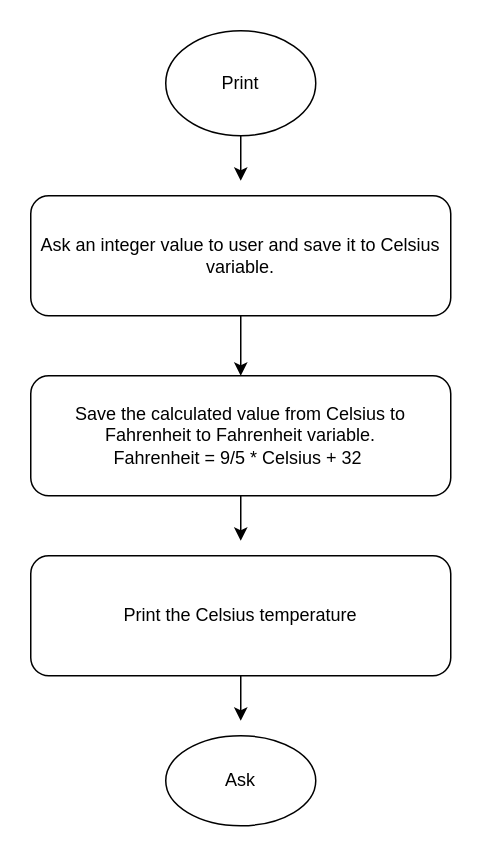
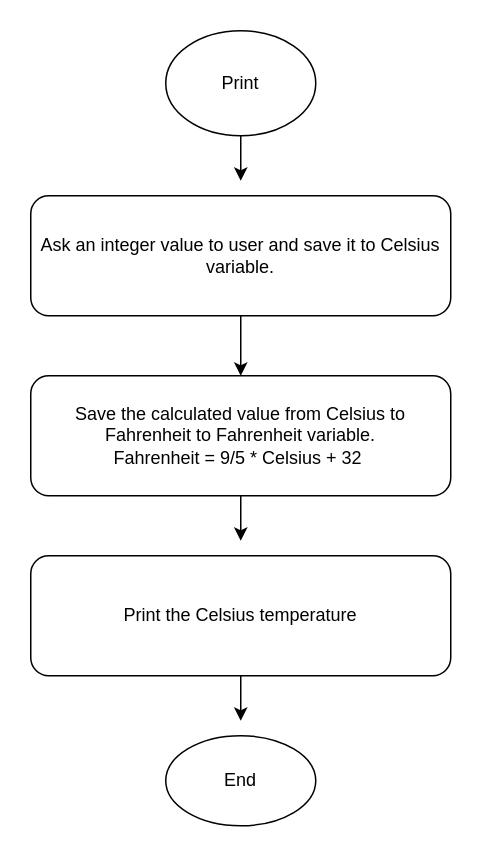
node "Ask": label "Ask" -> "End"
